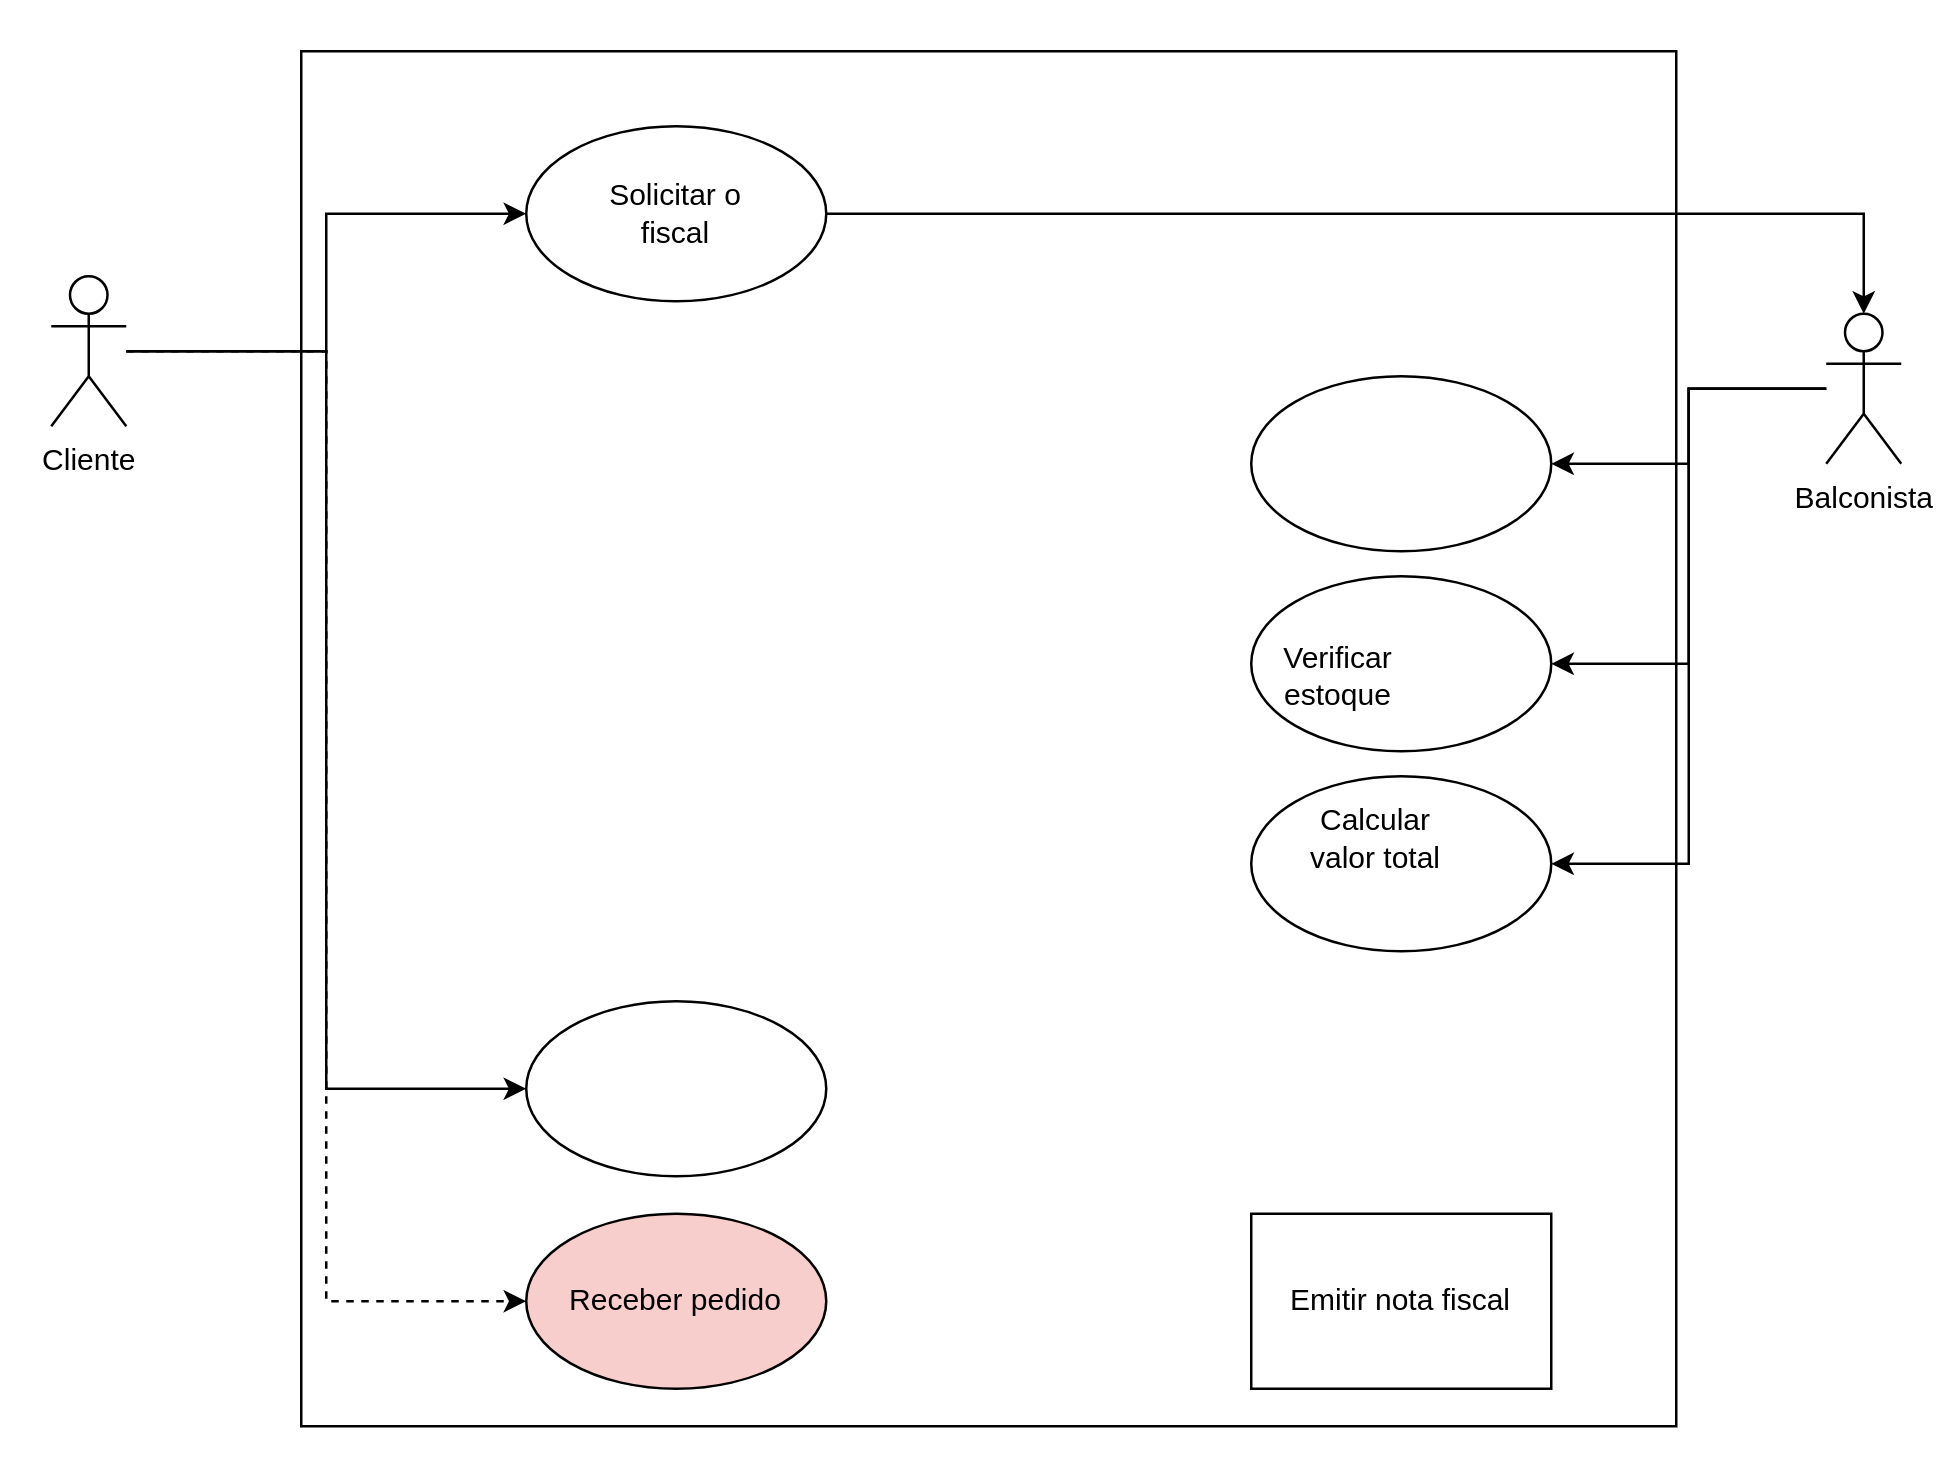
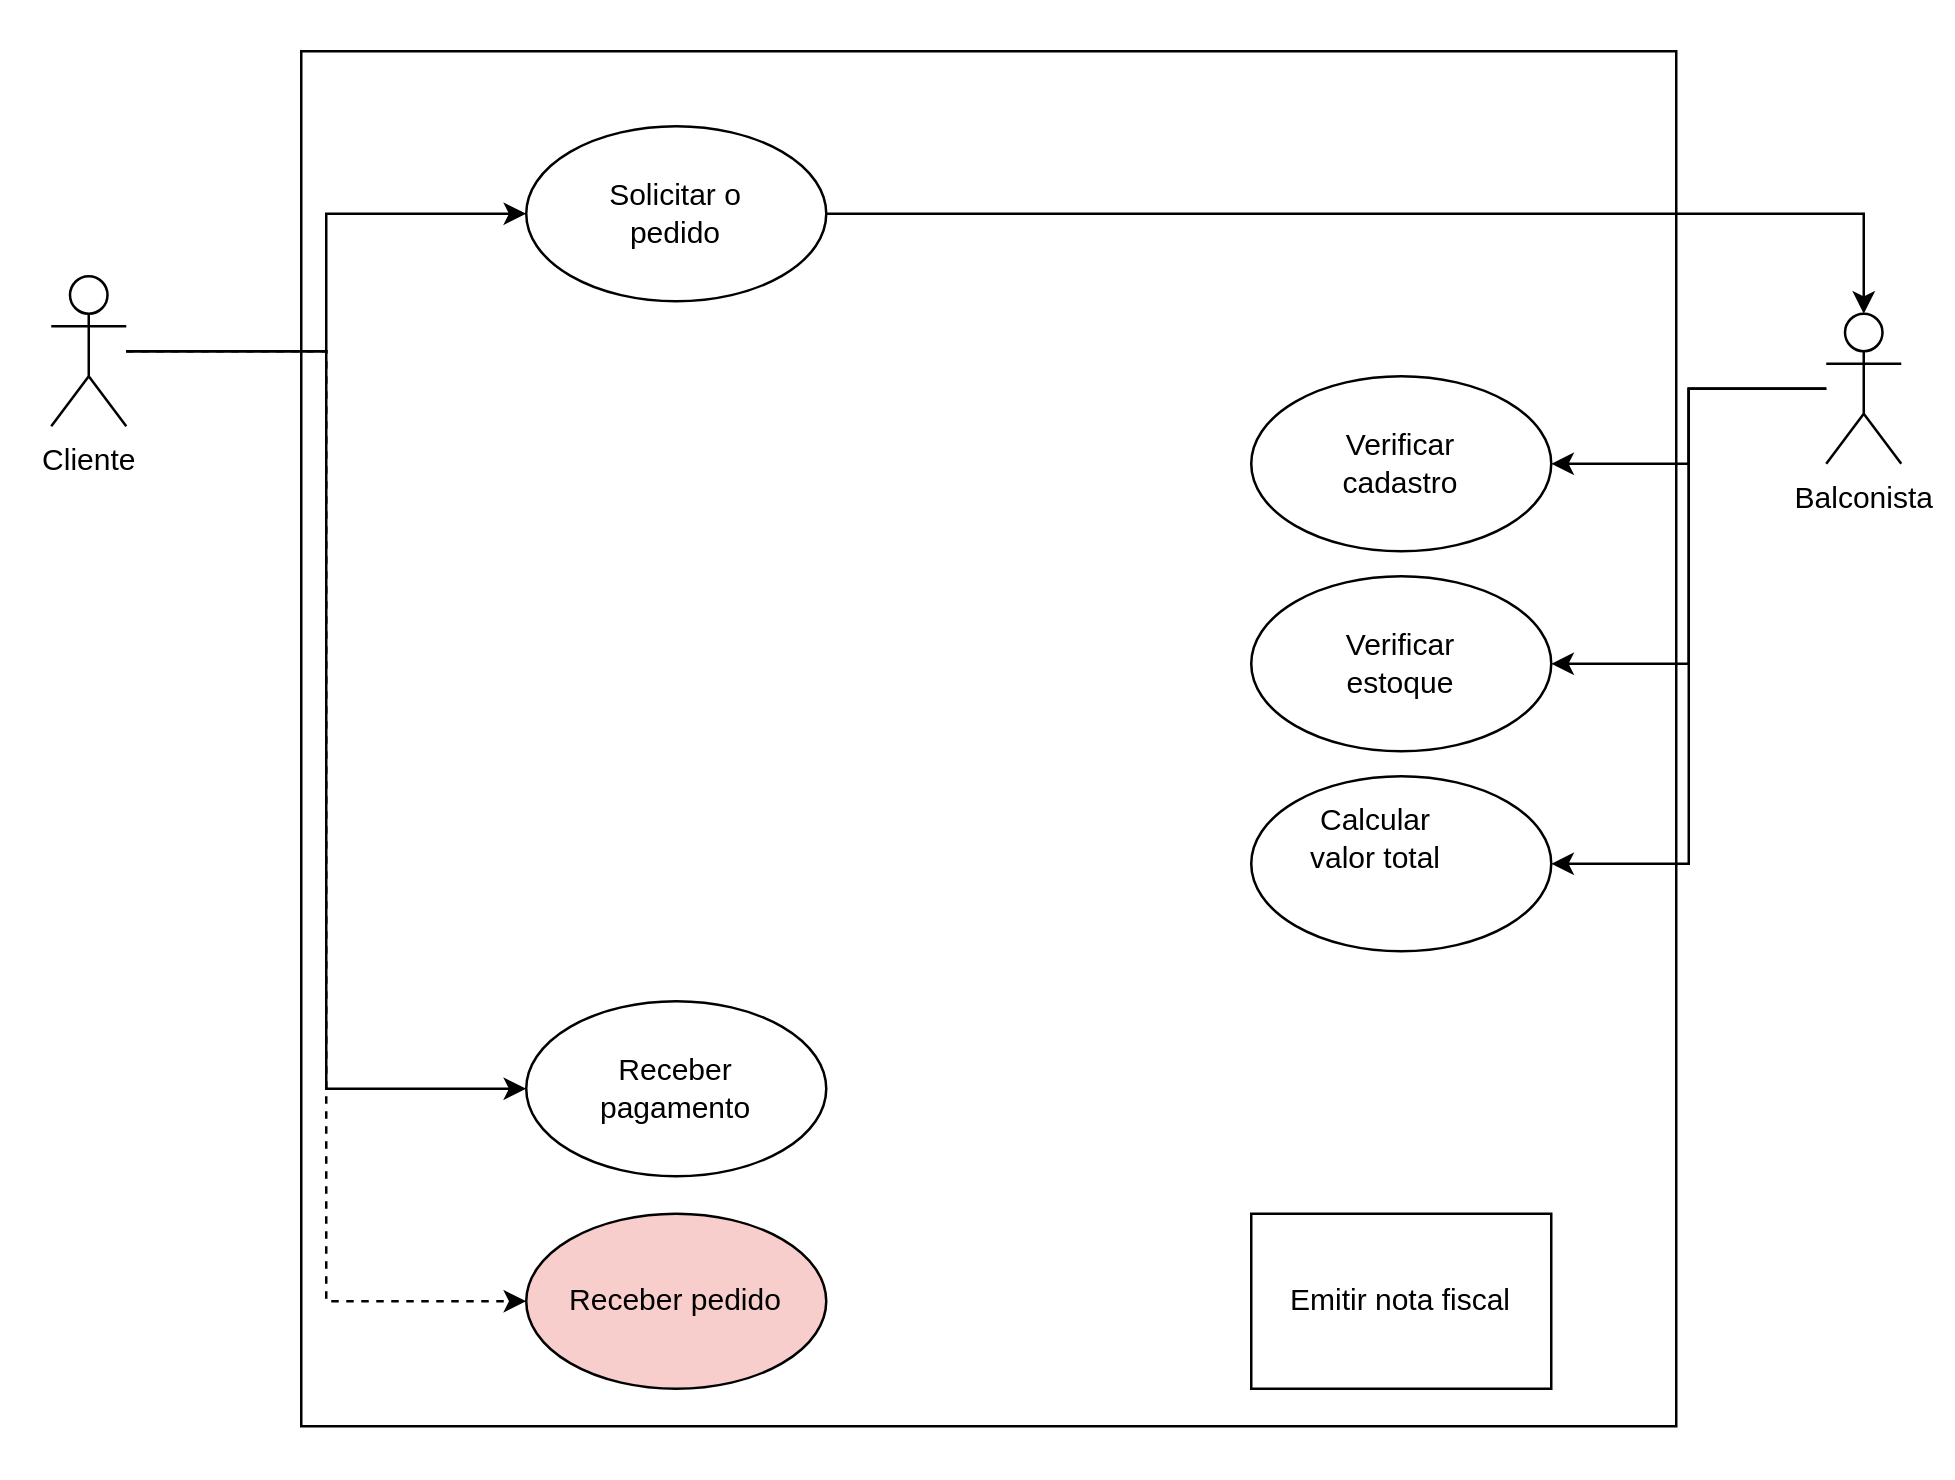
node "Solicitar o fiscal": label "Solicitar o fiscal" -> "Solicitar o pedido"
node "Verificar cadastro": added
node "Verificar estoque": moved (1339, 676) -> (1401, 664)
node "Receber pagamento": added
